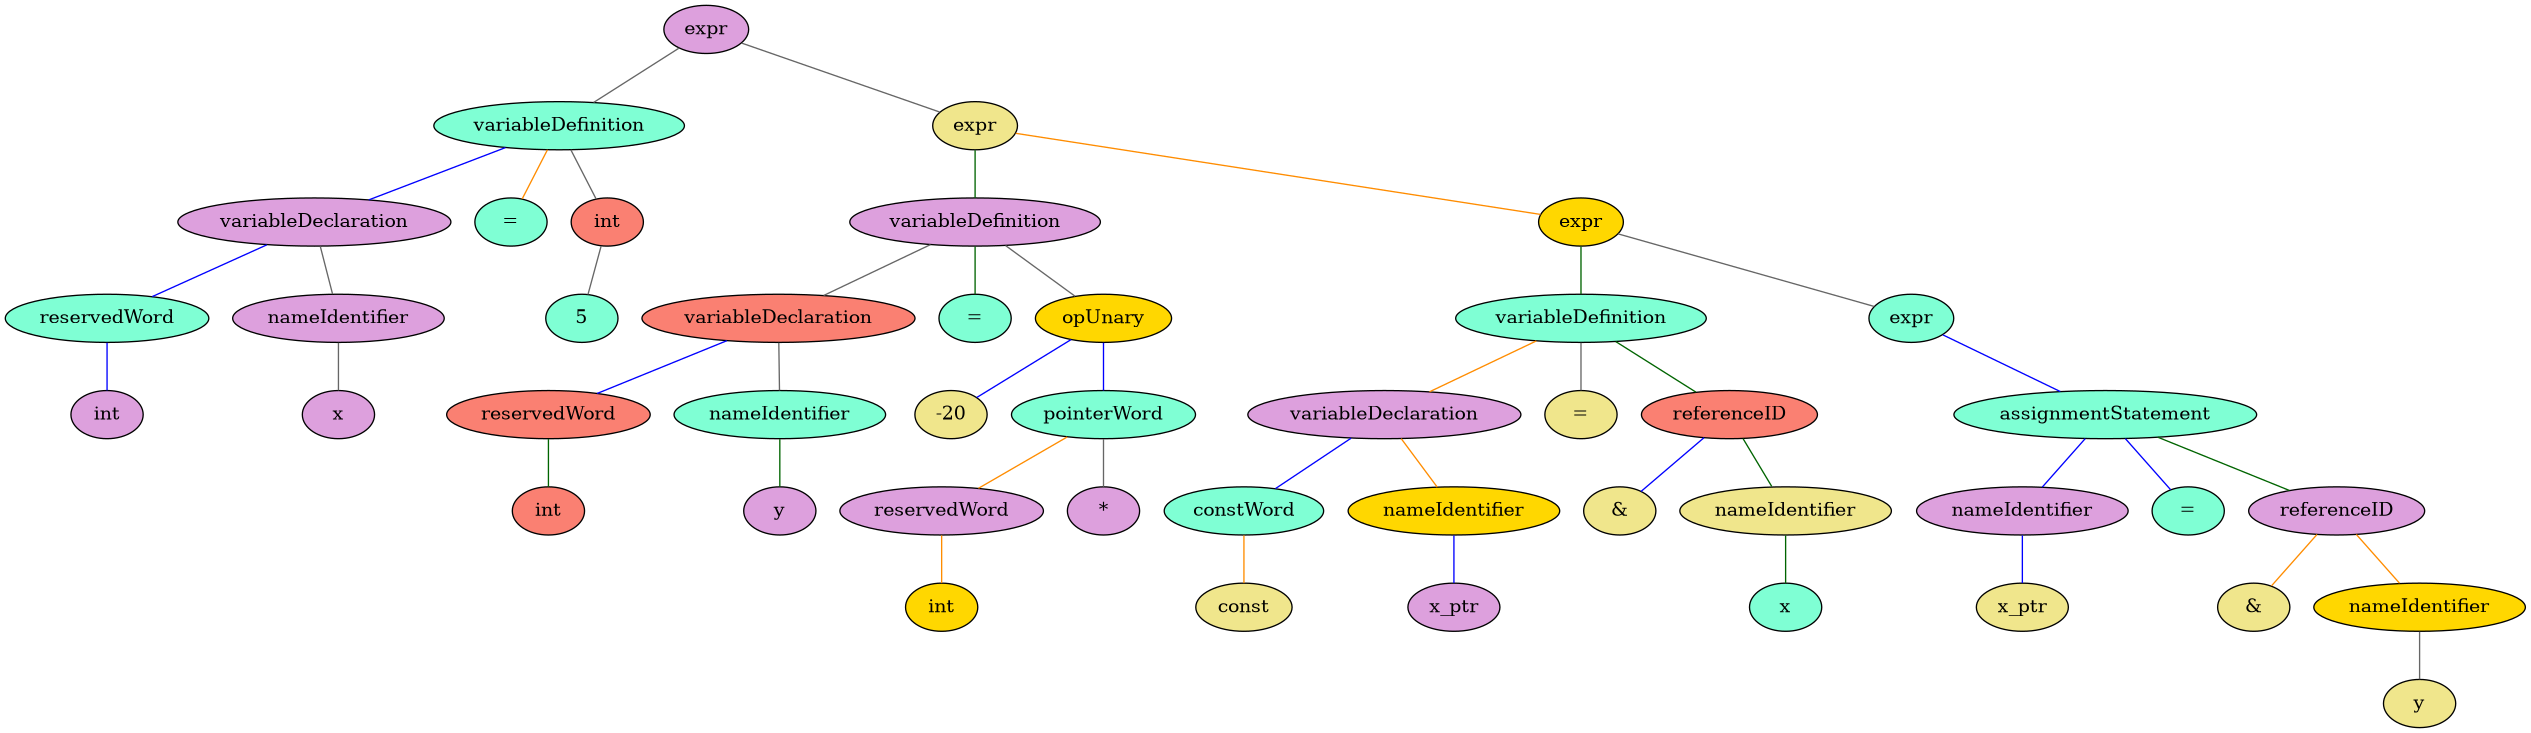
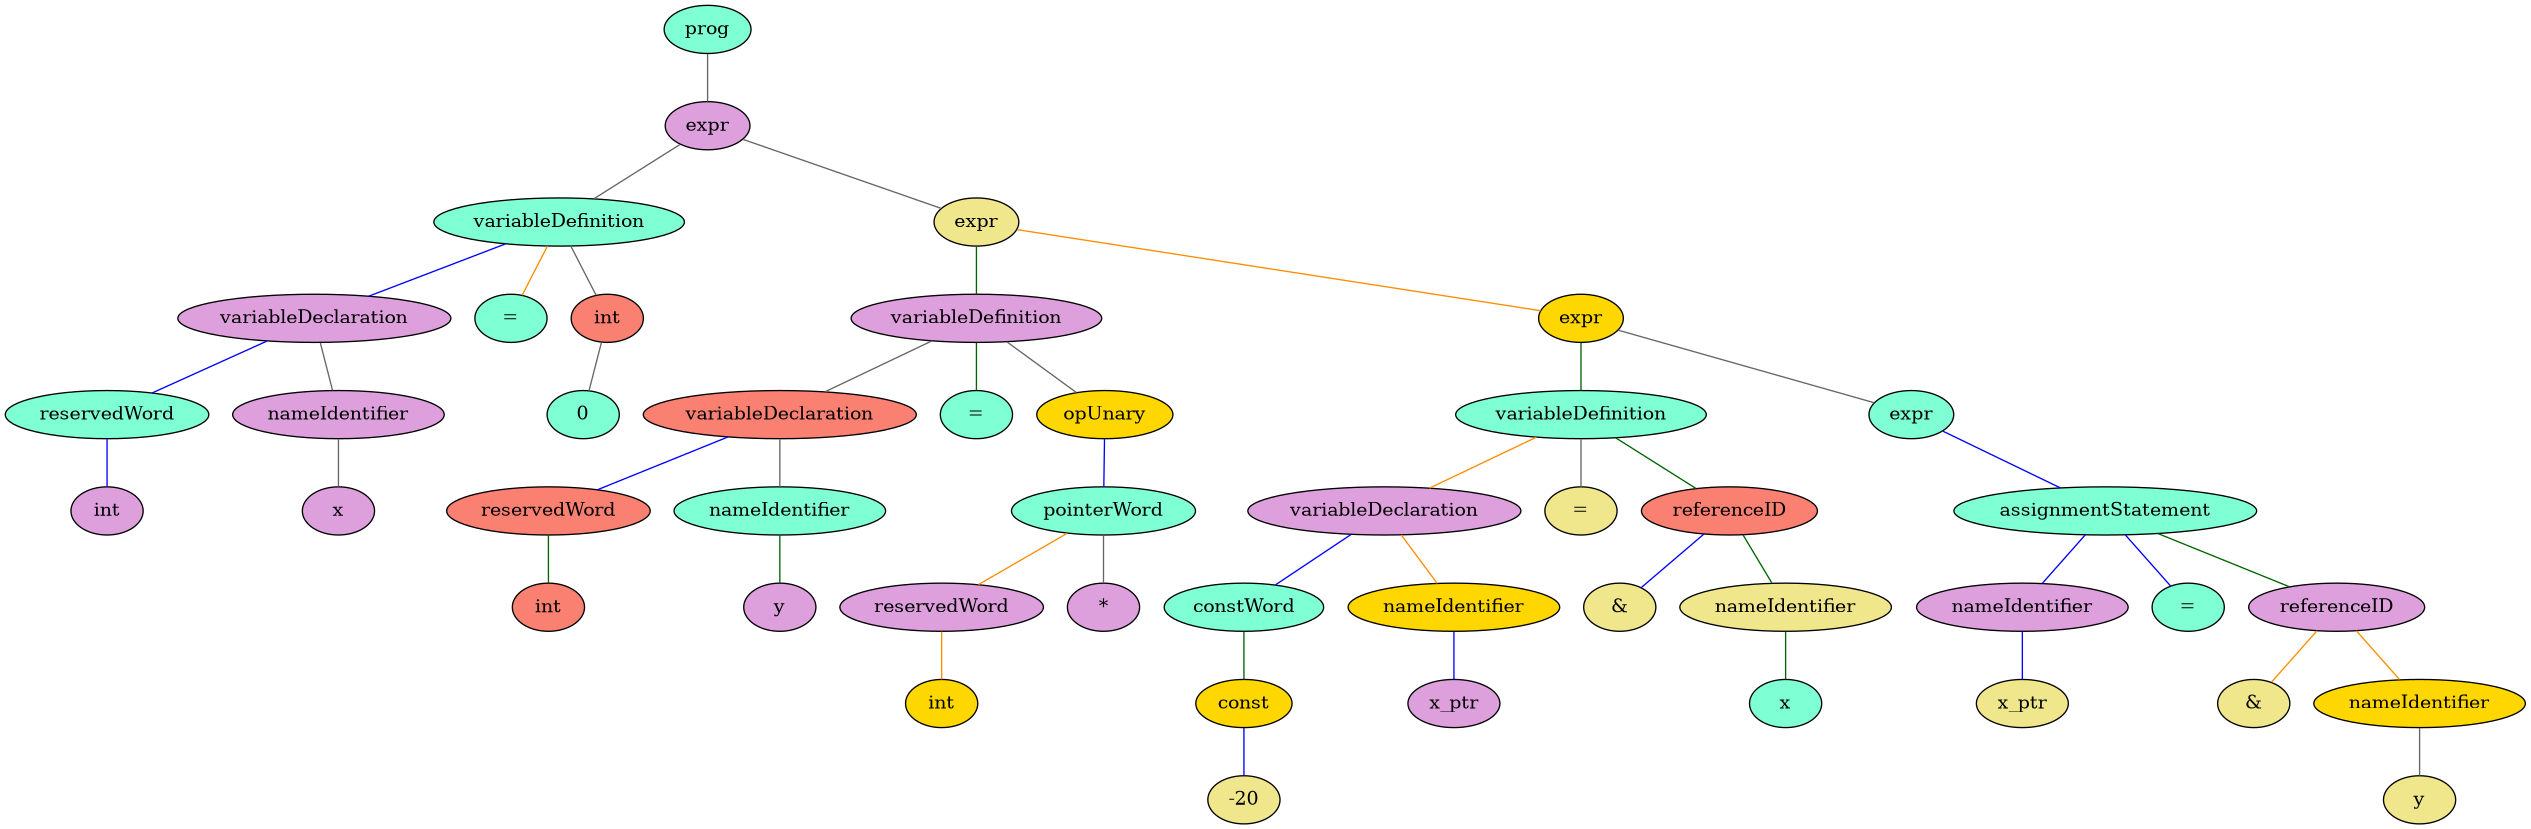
node "prog": added
node "5": label "5" -> "0"
edge "opUnary" -- "-20": now "const" -- "-20"
edge "constWord" -- "const": color darkorange -> darkgreen
node "const": fillcolor khaki -> gold
